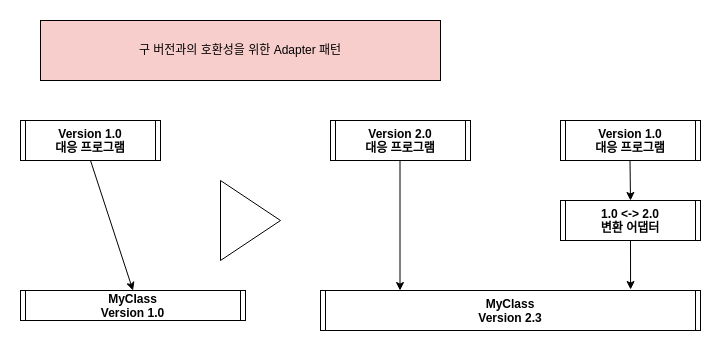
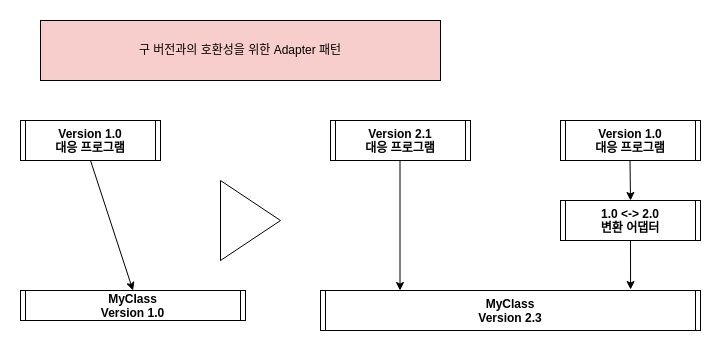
node "Version 2.0 대응 프로그램": label "Version 2.0 대응 프로그램" -> "Version 2.1 대응 프로그램"
